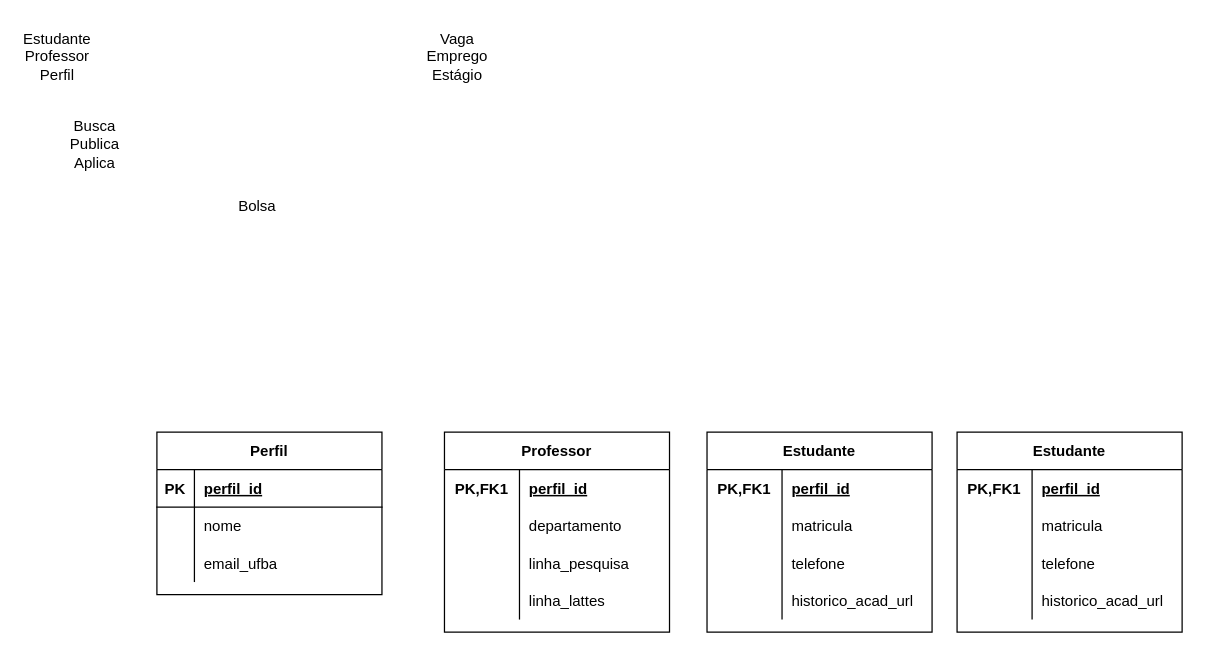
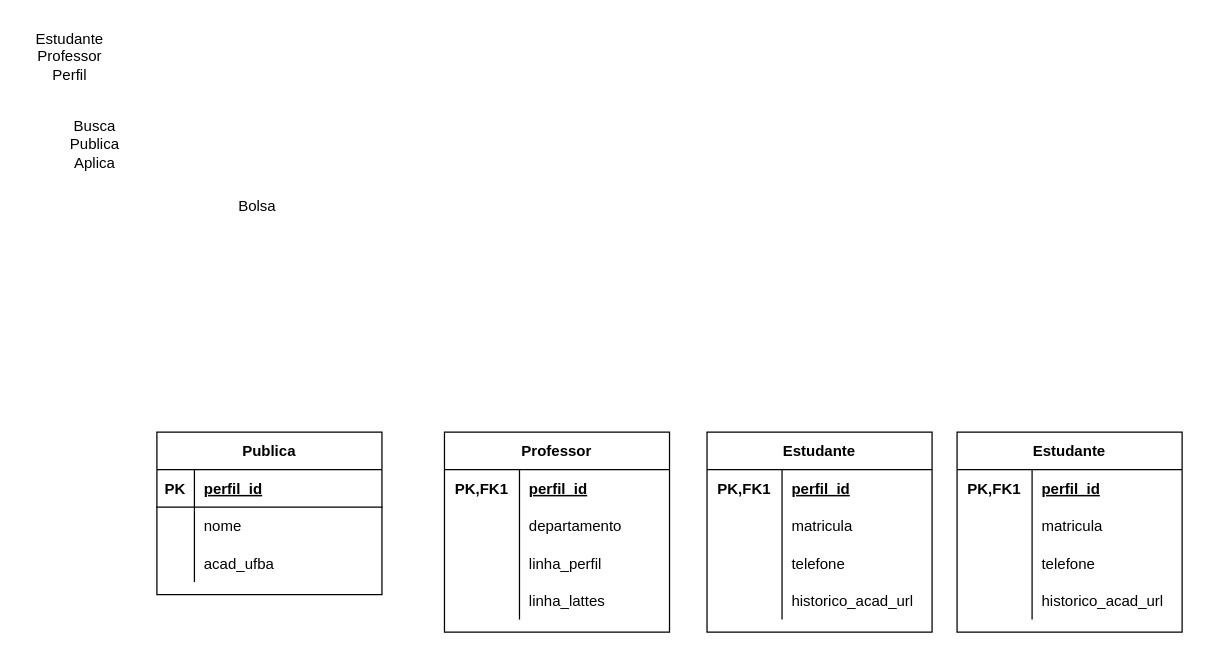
node "Estudante Professor Perfil": moved (57, 57) -> (69, 57)
node "Vaga Emprego Estágio": removed
node "Perfil": label "Perfil" -> "Publica"
node "email_ufba": label "email_ufba" -> "acad_ufba"
node "linha_pesquisa": label "linha_pesquisa" -> "linha_perfil"
